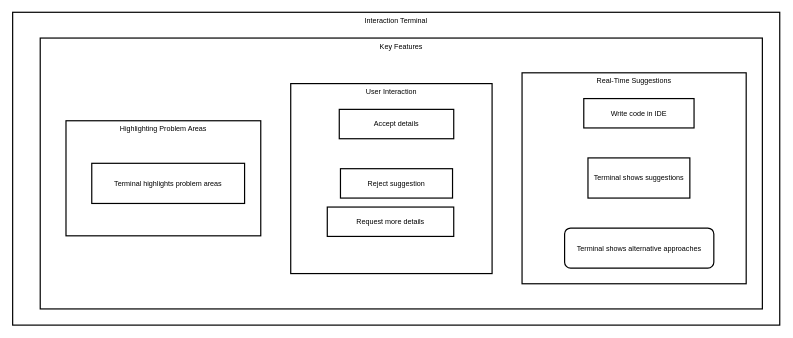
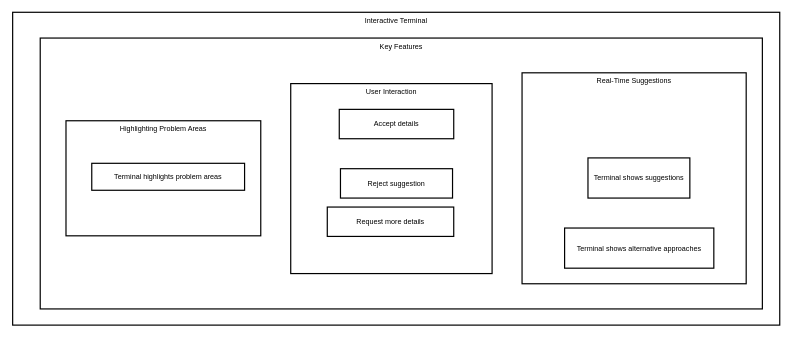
node "Interaction Terminal": label "Interaction Terminal" -> "Interactive Terminal"
node "Write code in IDE": removed
node "Terminal highlights problem areas": size 153x40 -> 153x27
node "Terminal shows alternative approaches": shape rounded rectangle -> rectangle
